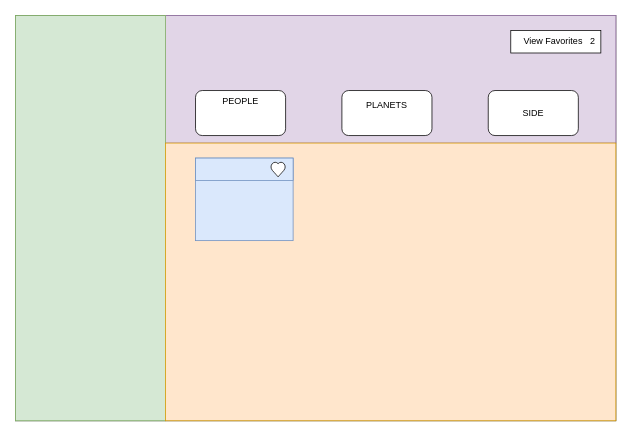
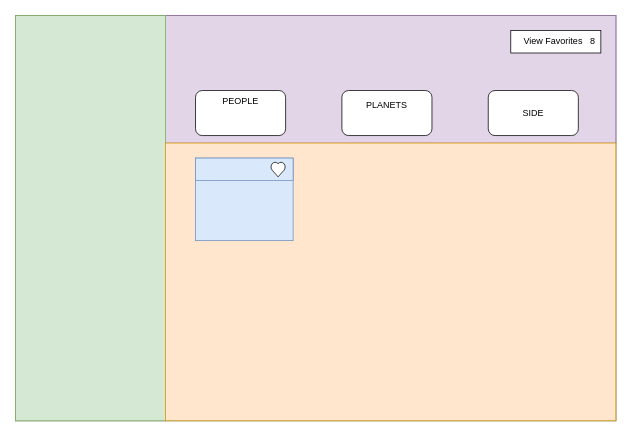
node "View Favorites 2": label "View Favorites 2" -> "View Favorites 8"
